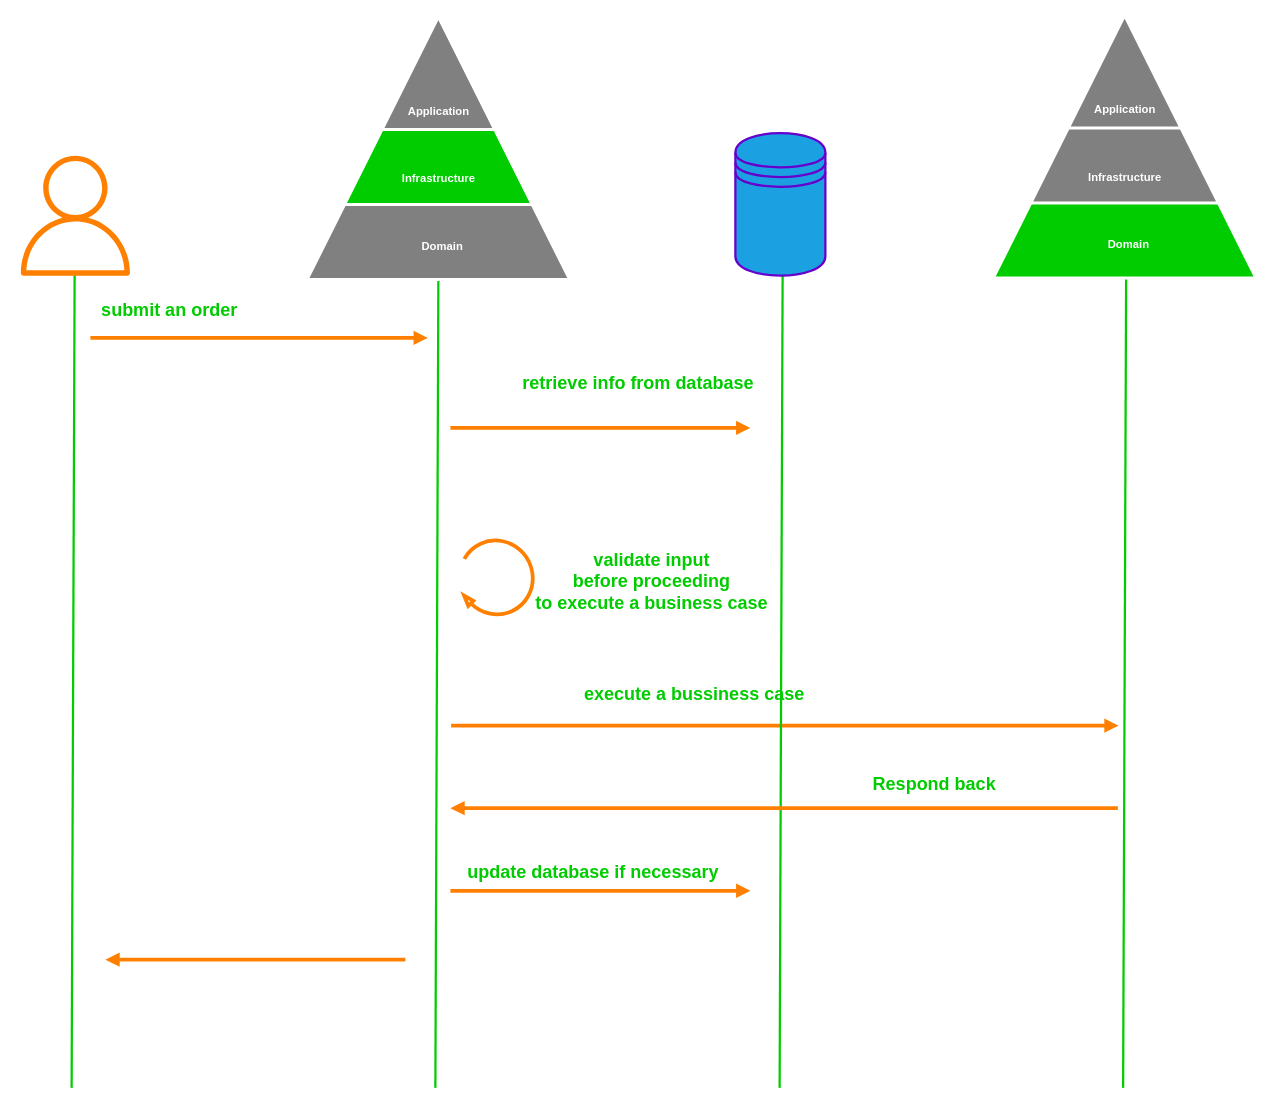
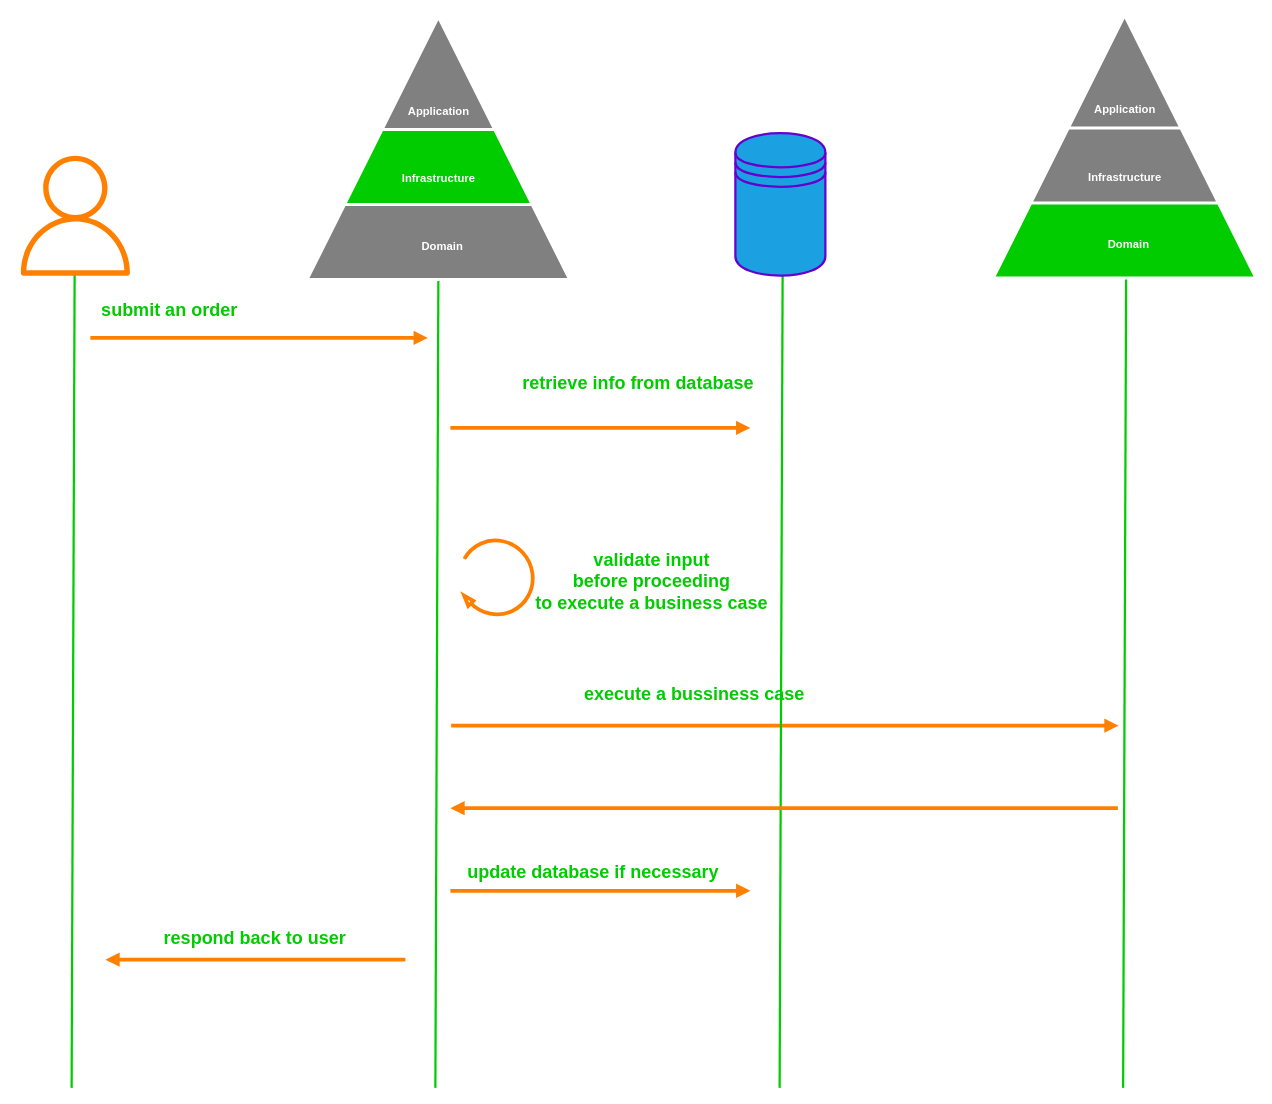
node "Respond back": removed
node "respond back to user": added
